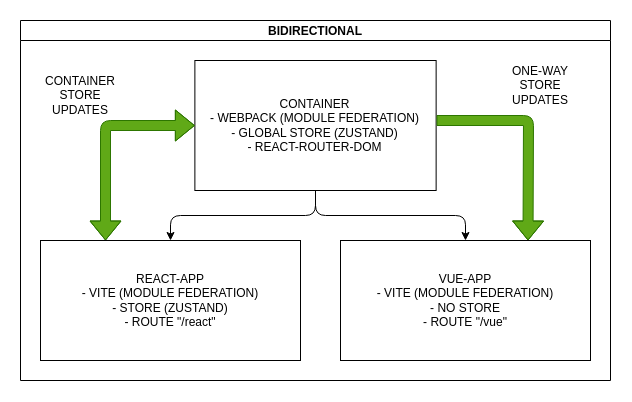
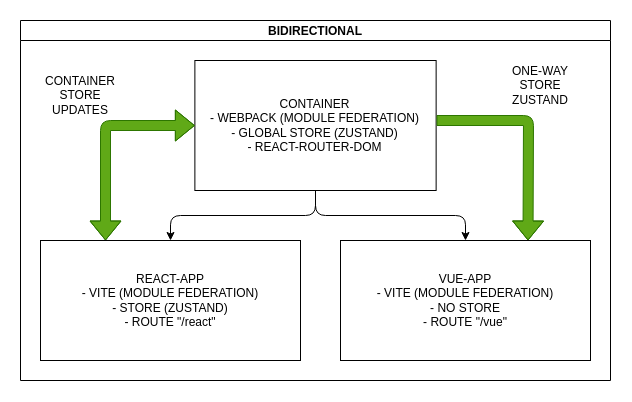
node "ONE-WAY STORE UPDATES": label "ONE-WAY STORE UPDATES" -> "ONE-WAY STORE ZUSTAND"
